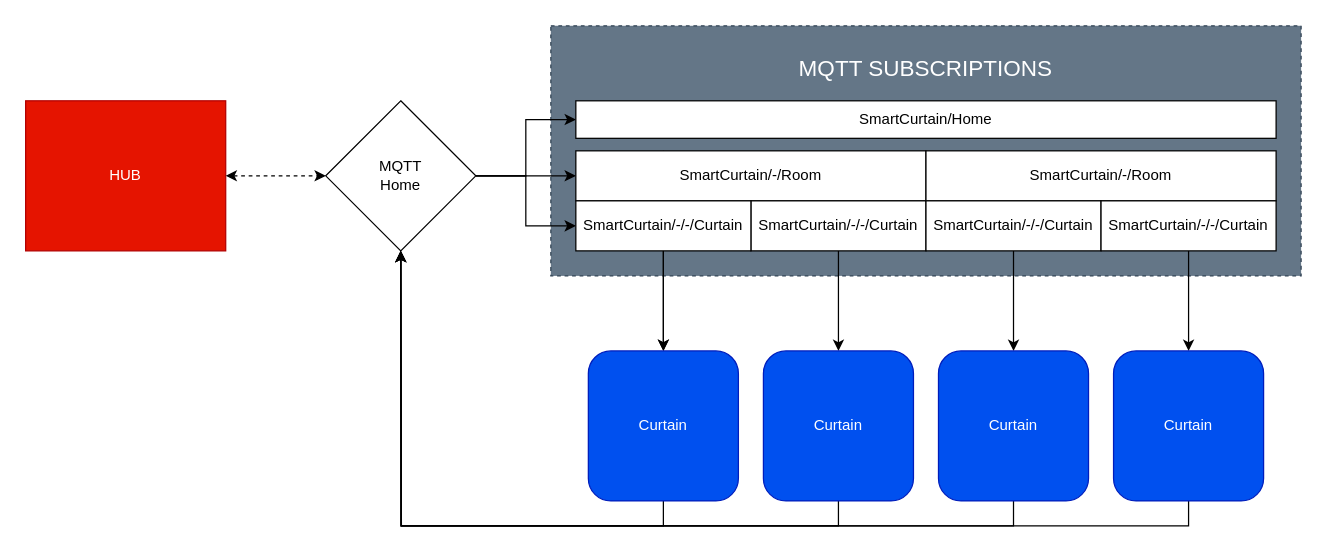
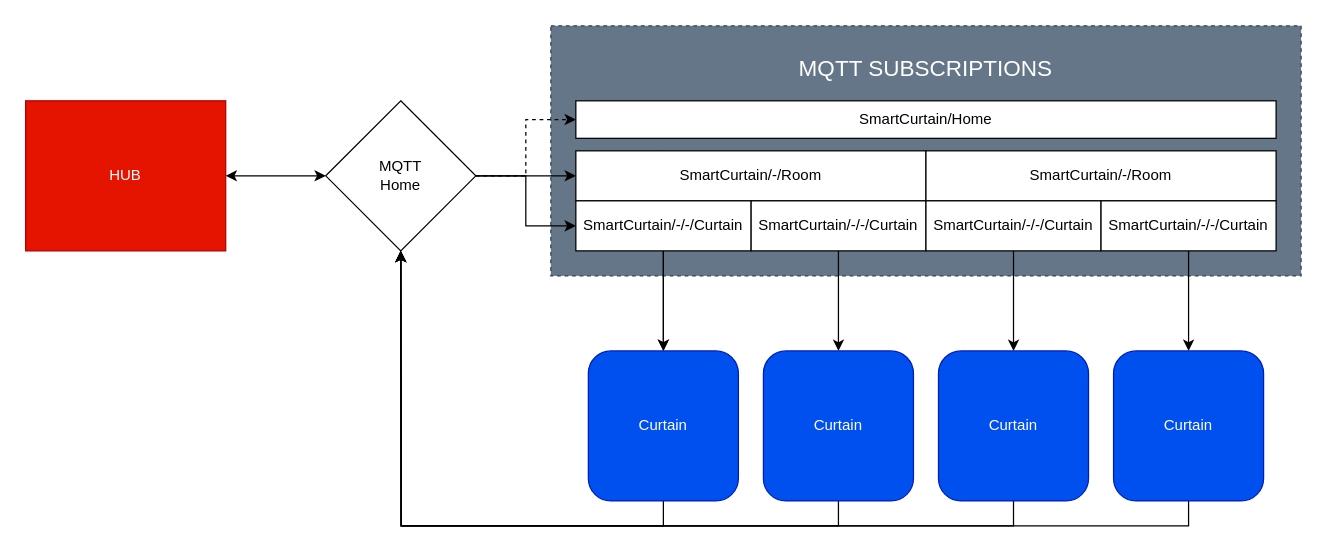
edge "MQTT Home" -> "SmartCurtain/Home": style solid -> dashed
edge "HUB" -- "MQTT Home": style dashed -> solid
